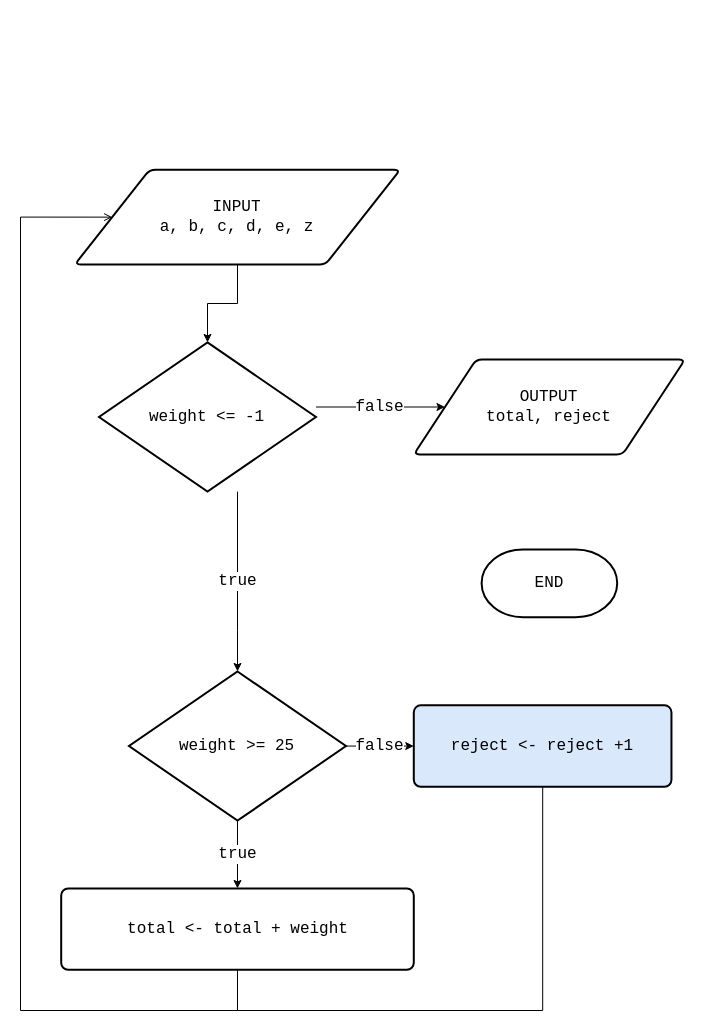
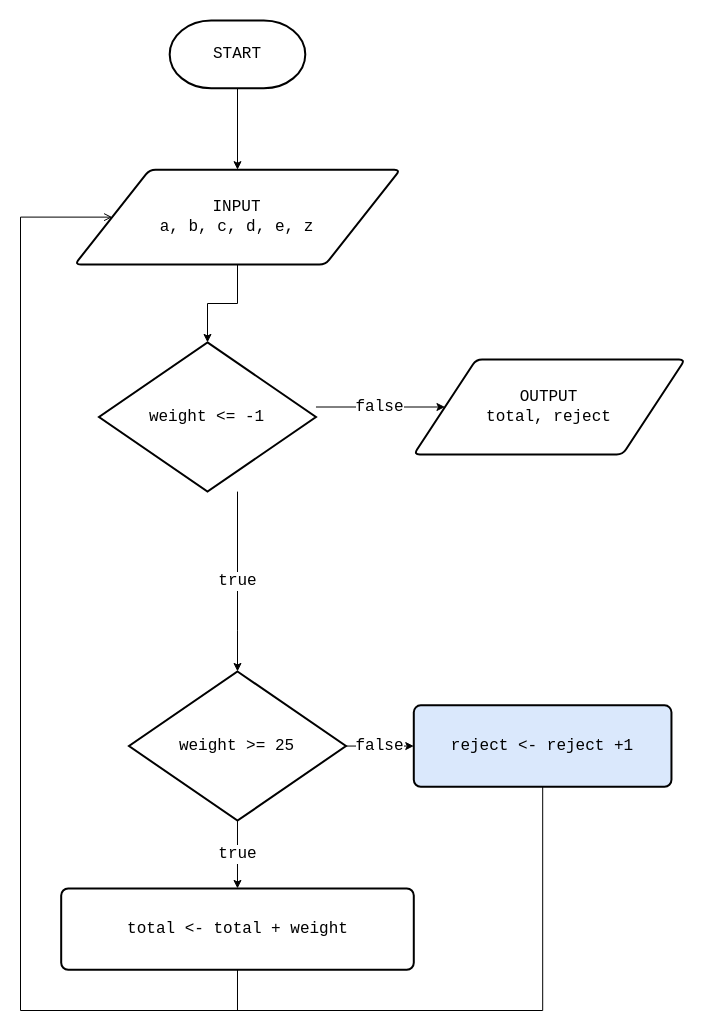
node "START": added
edge "START" -> "INPUTa, b, c, d, e, z": added
node "END": removed
